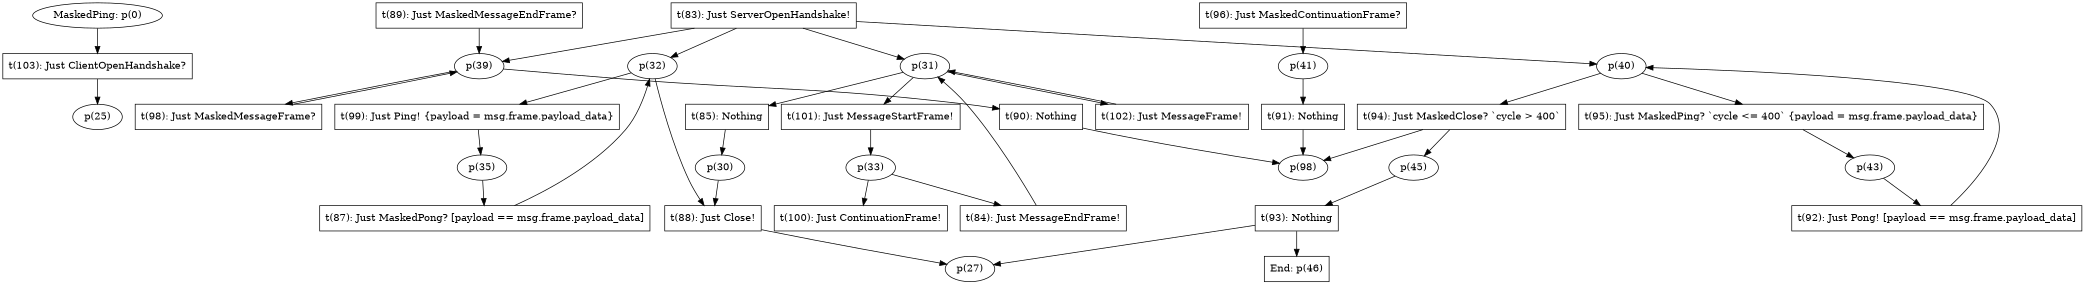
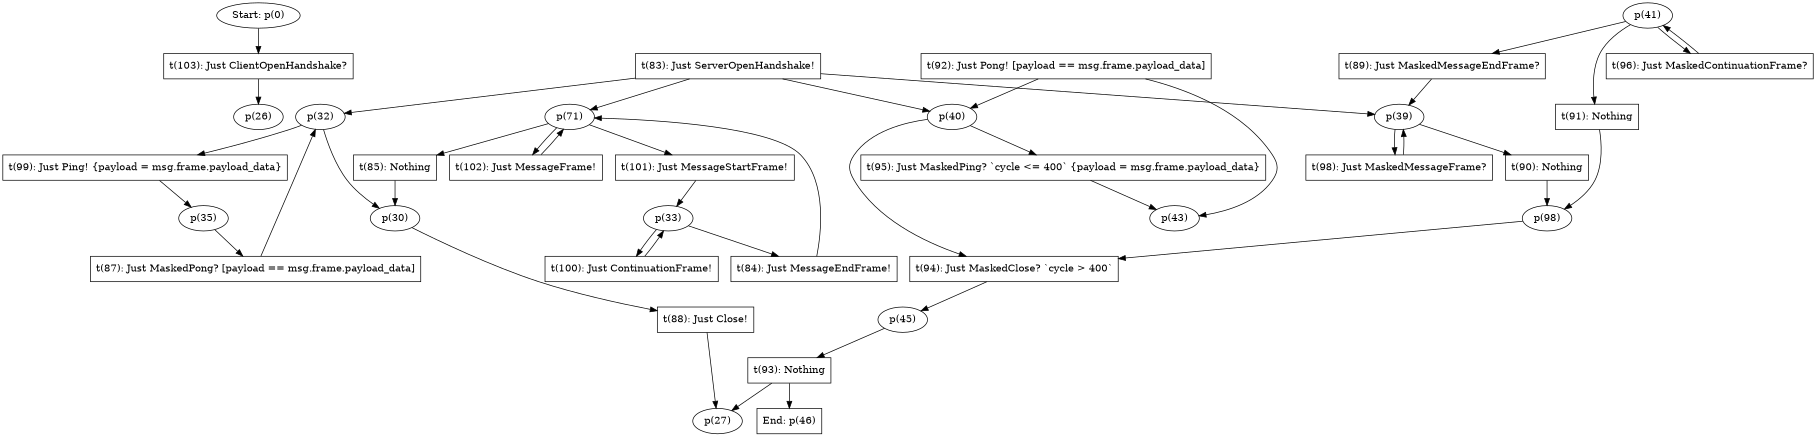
node "MaskedPing: p(0)": label "MaskedPing: p(0)" -> "Start: p(0)"
edge "p(41)" -> "t(89): Just MaskedMessageEndFrame?": added
edge "p(41)" -> "t(96): Just MaskedContinuationFrame?": added
node "p(31)": label "p(31)" -> "p(71)"
node "p(25)": label "p(25)" -> "p(26)"
edge "p(32)" -> "t(88): Just Close!": now "p(32)" -> "p(30)"
edge "t(94): Just MaskedClose? `cycle > 400`" -> "p(98)": reversed
edge "p(43)" -> "t(92): Just Pong! [payload == msg.frame.payload_data]": reversed
edge "t(100): Just ContinuationFrame!" -> "p(33)": added
